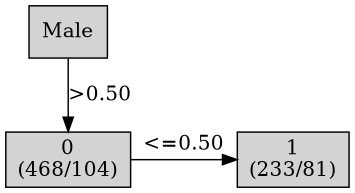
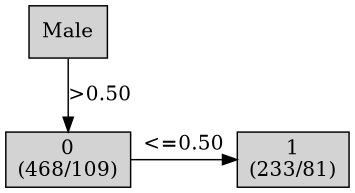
node "0 (468/104)": label "0 (468/104)" -> "0 (468/109)"
